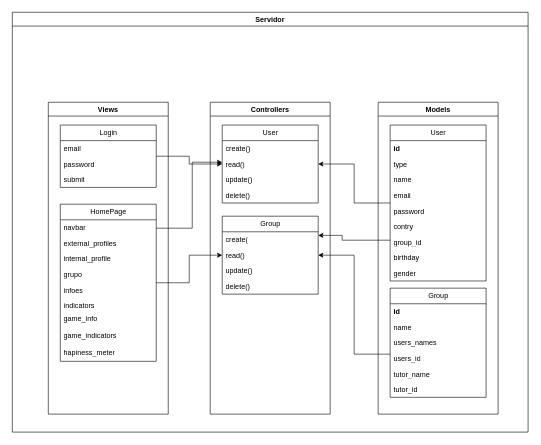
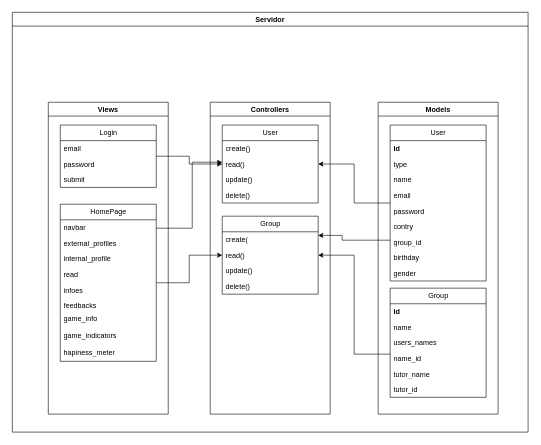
node "grupo": label "grupo" -> "read"
node "indicators": label "indicators" -> "feedbacks"
node "users_id": label "users_id" -> "name_id"
